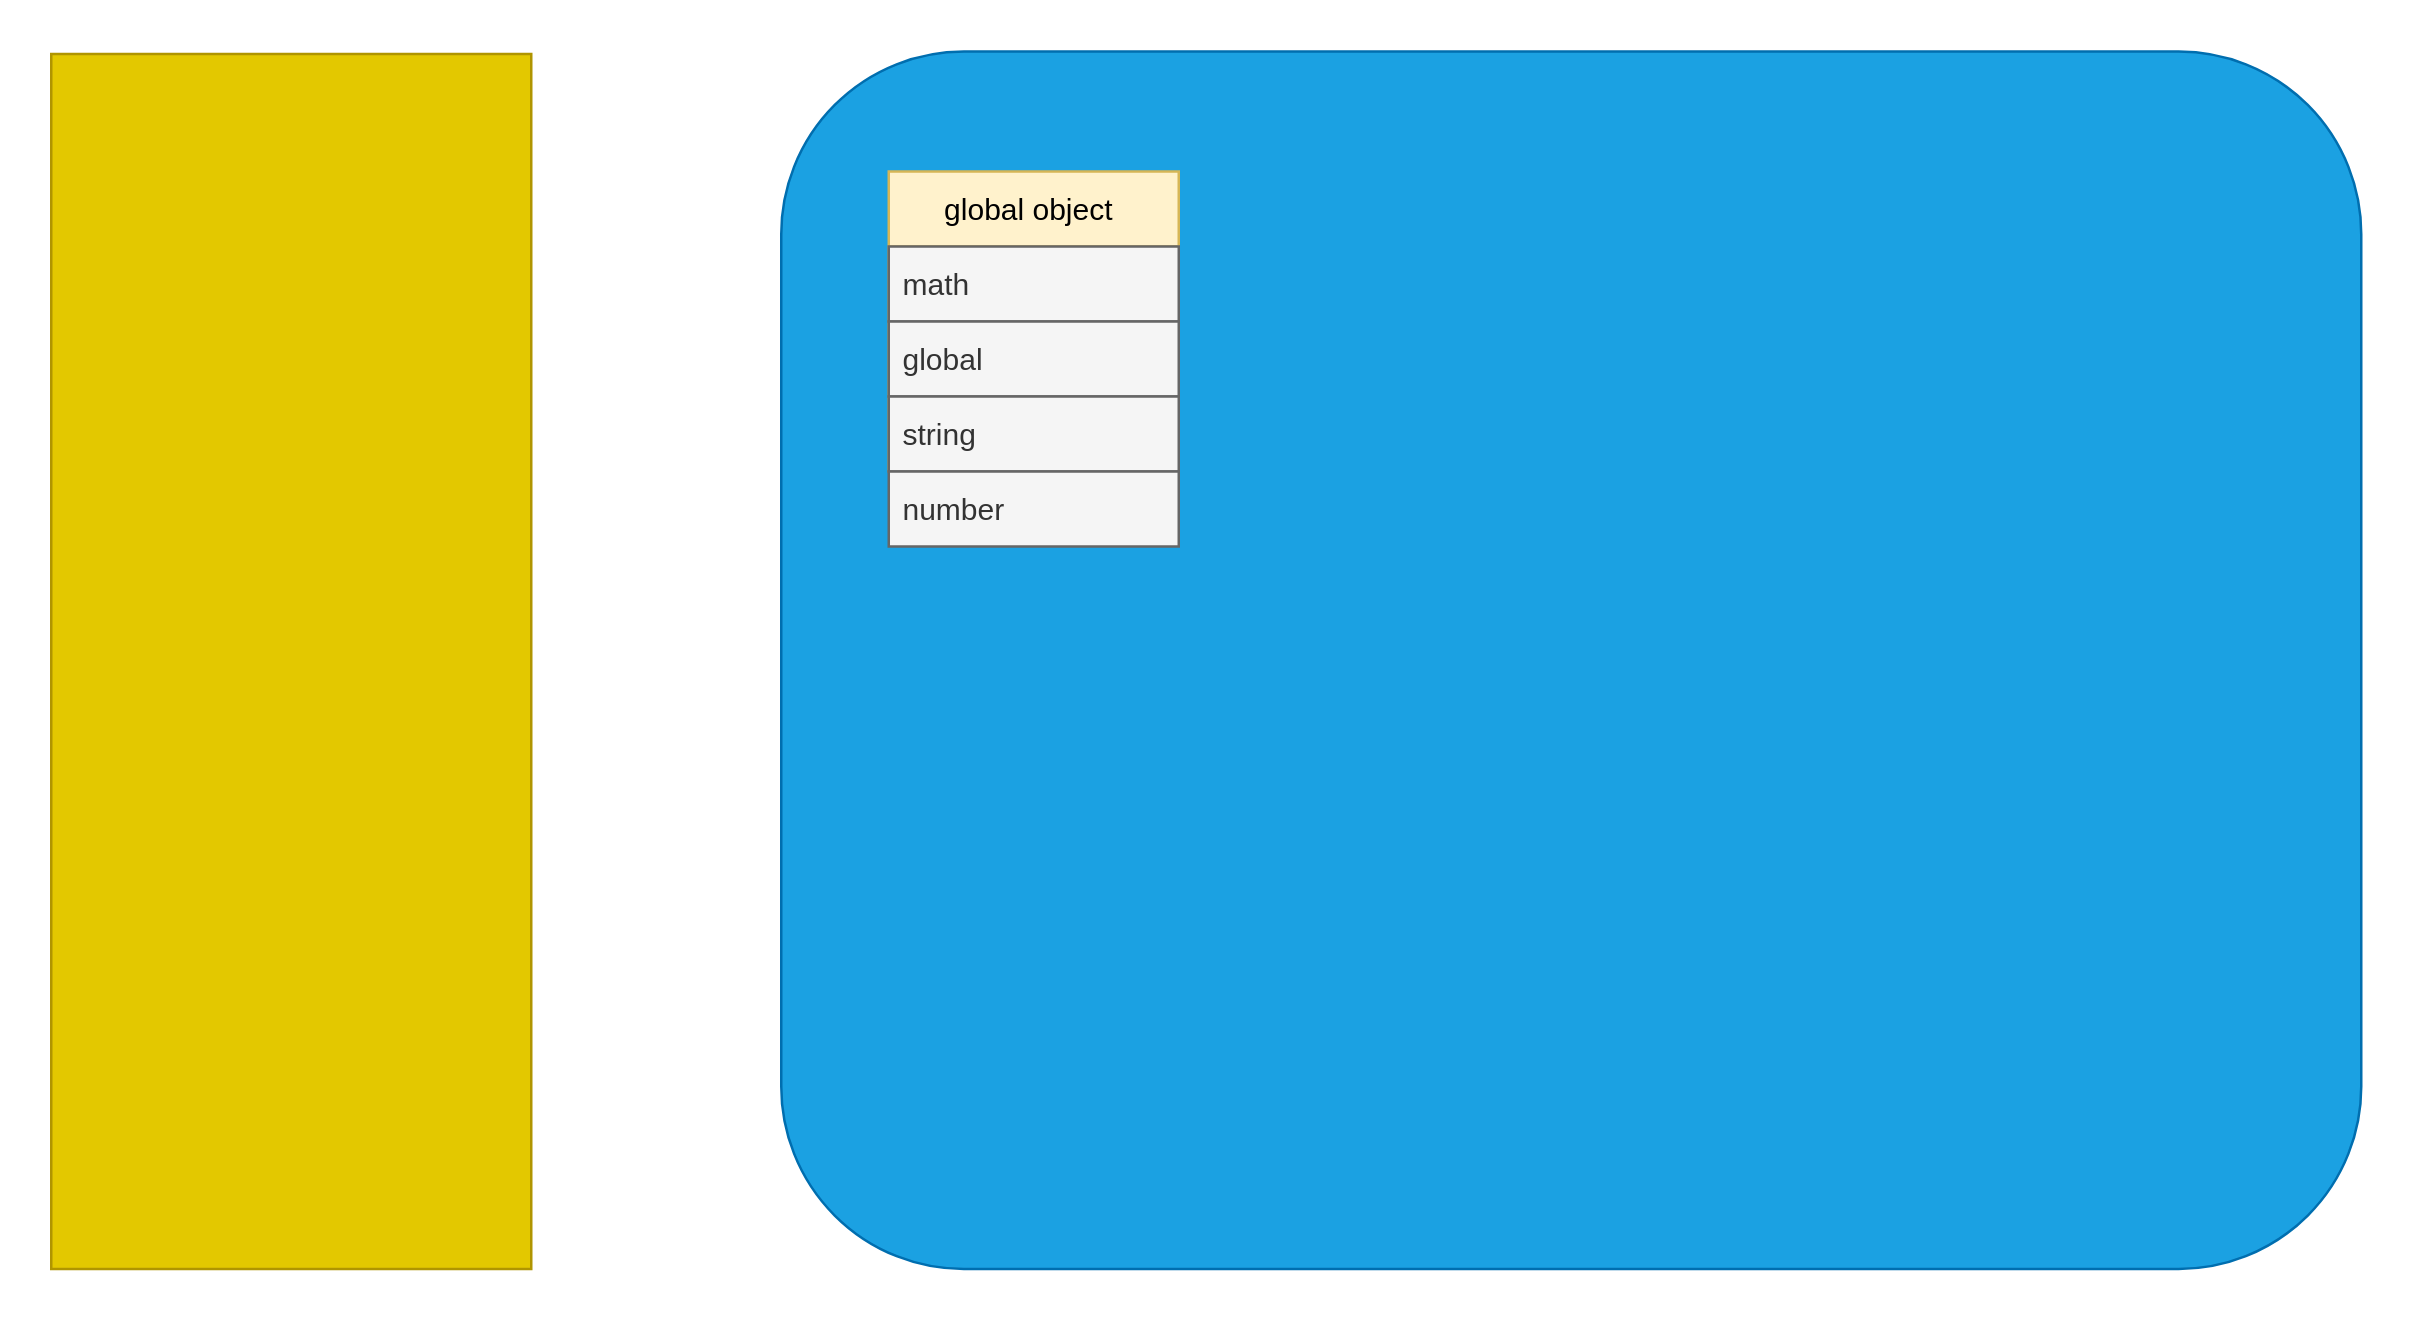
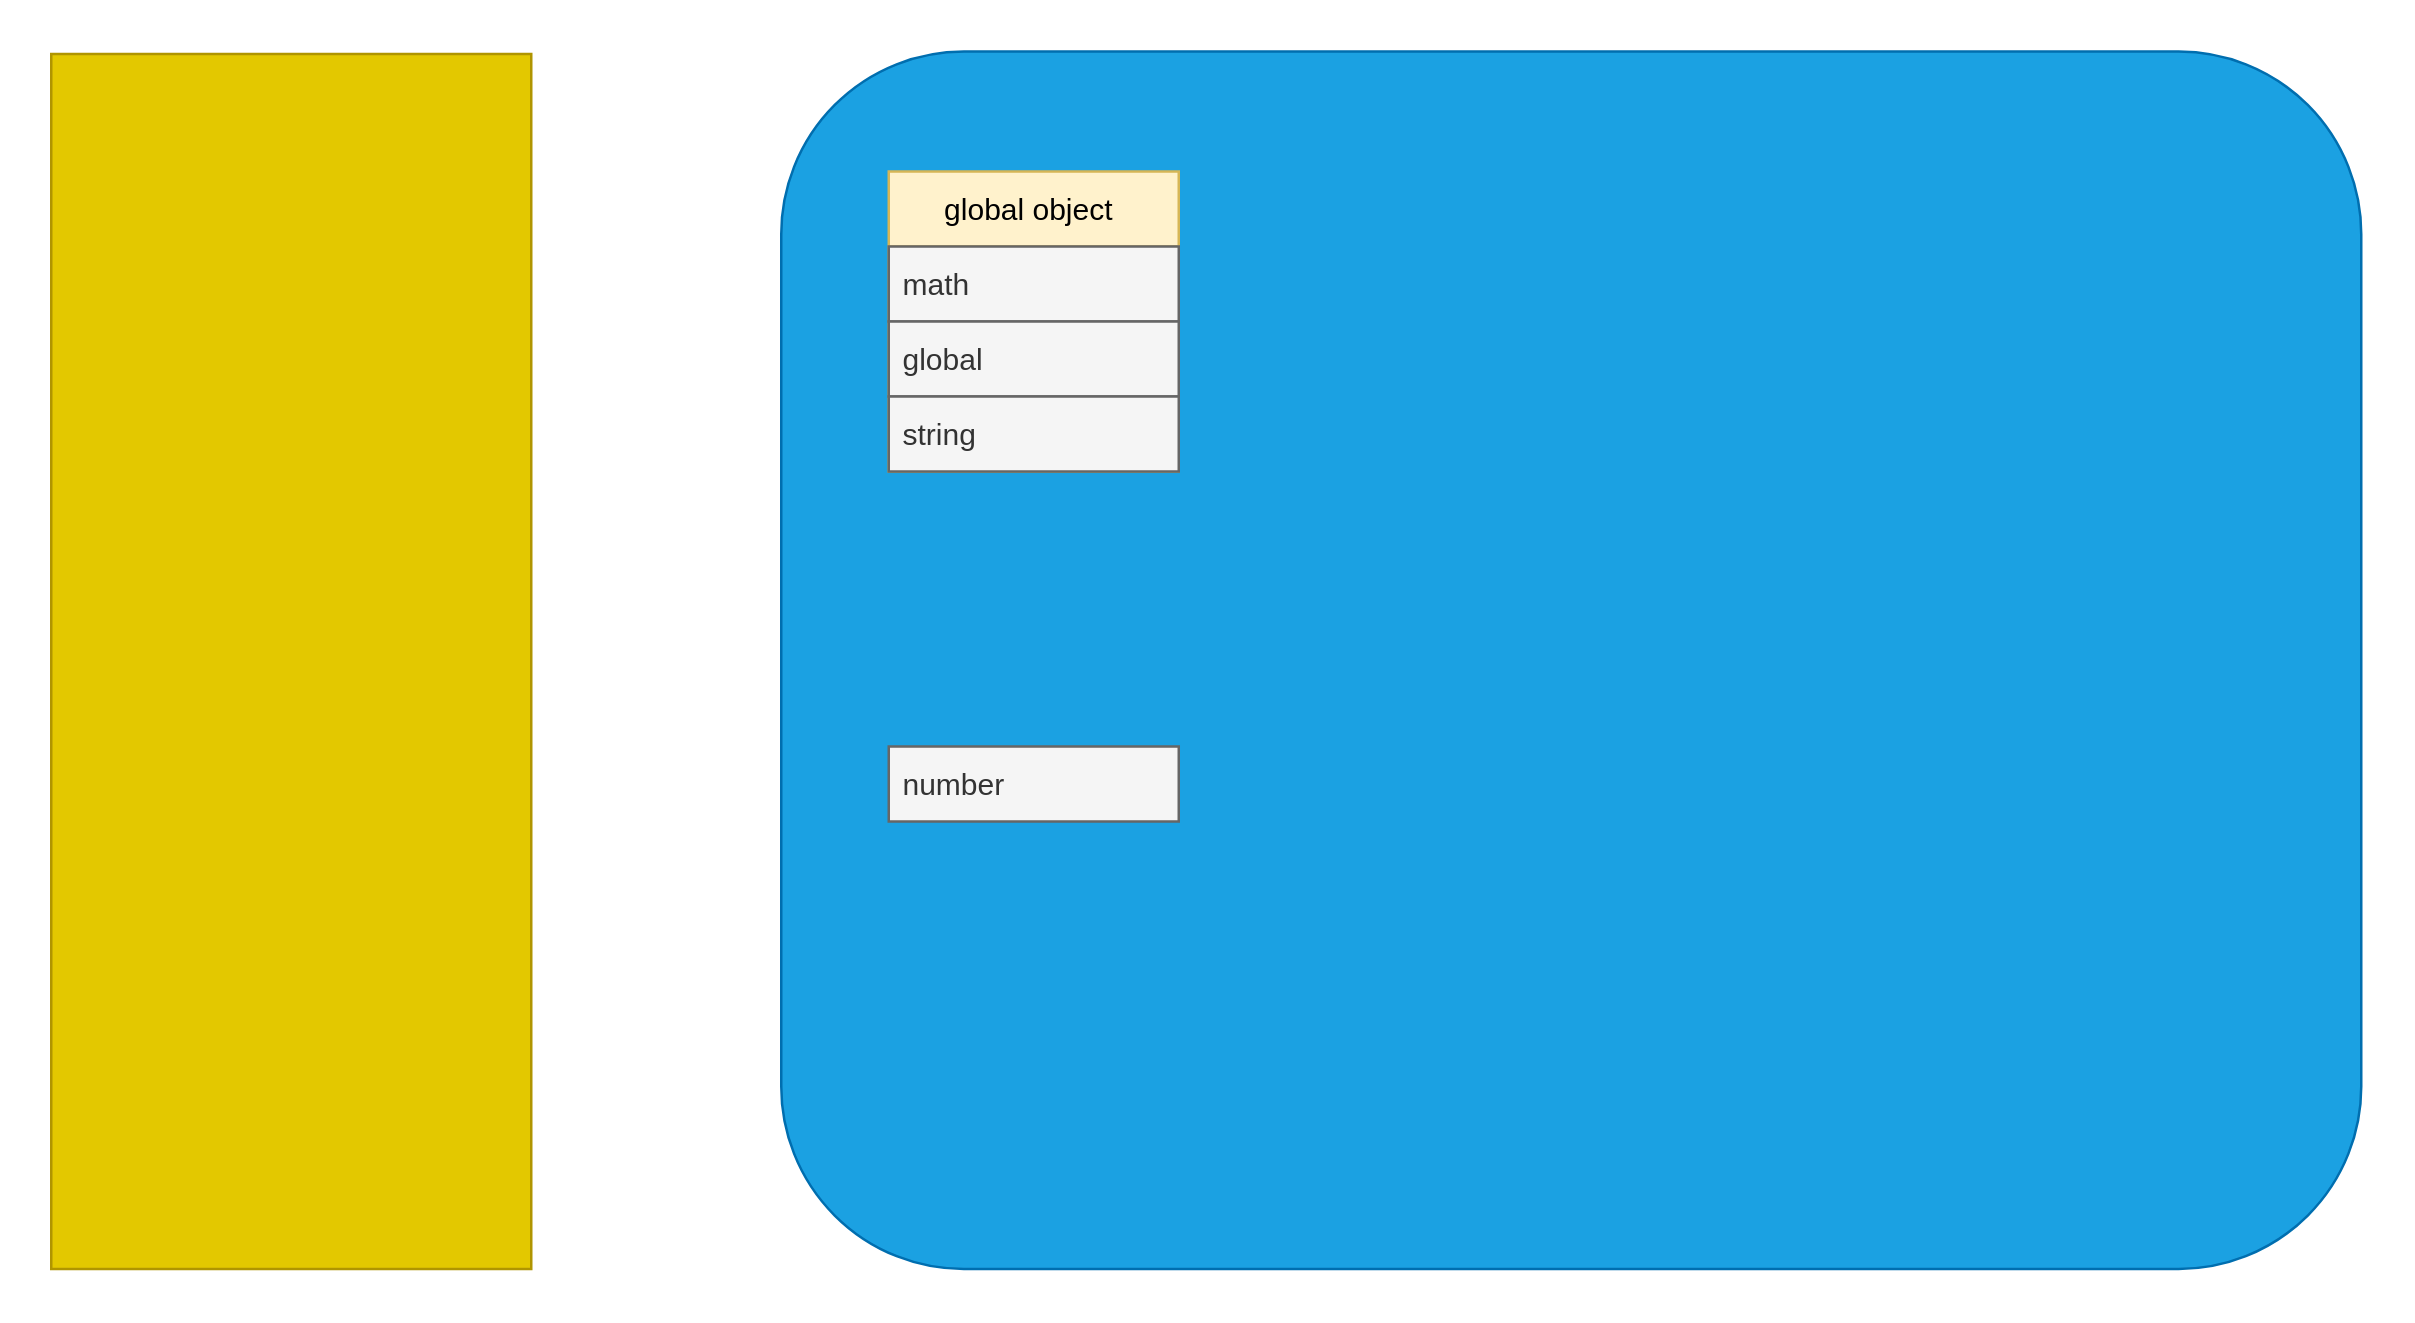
node "number": moved (1034, 509) -> (1034, 784)
